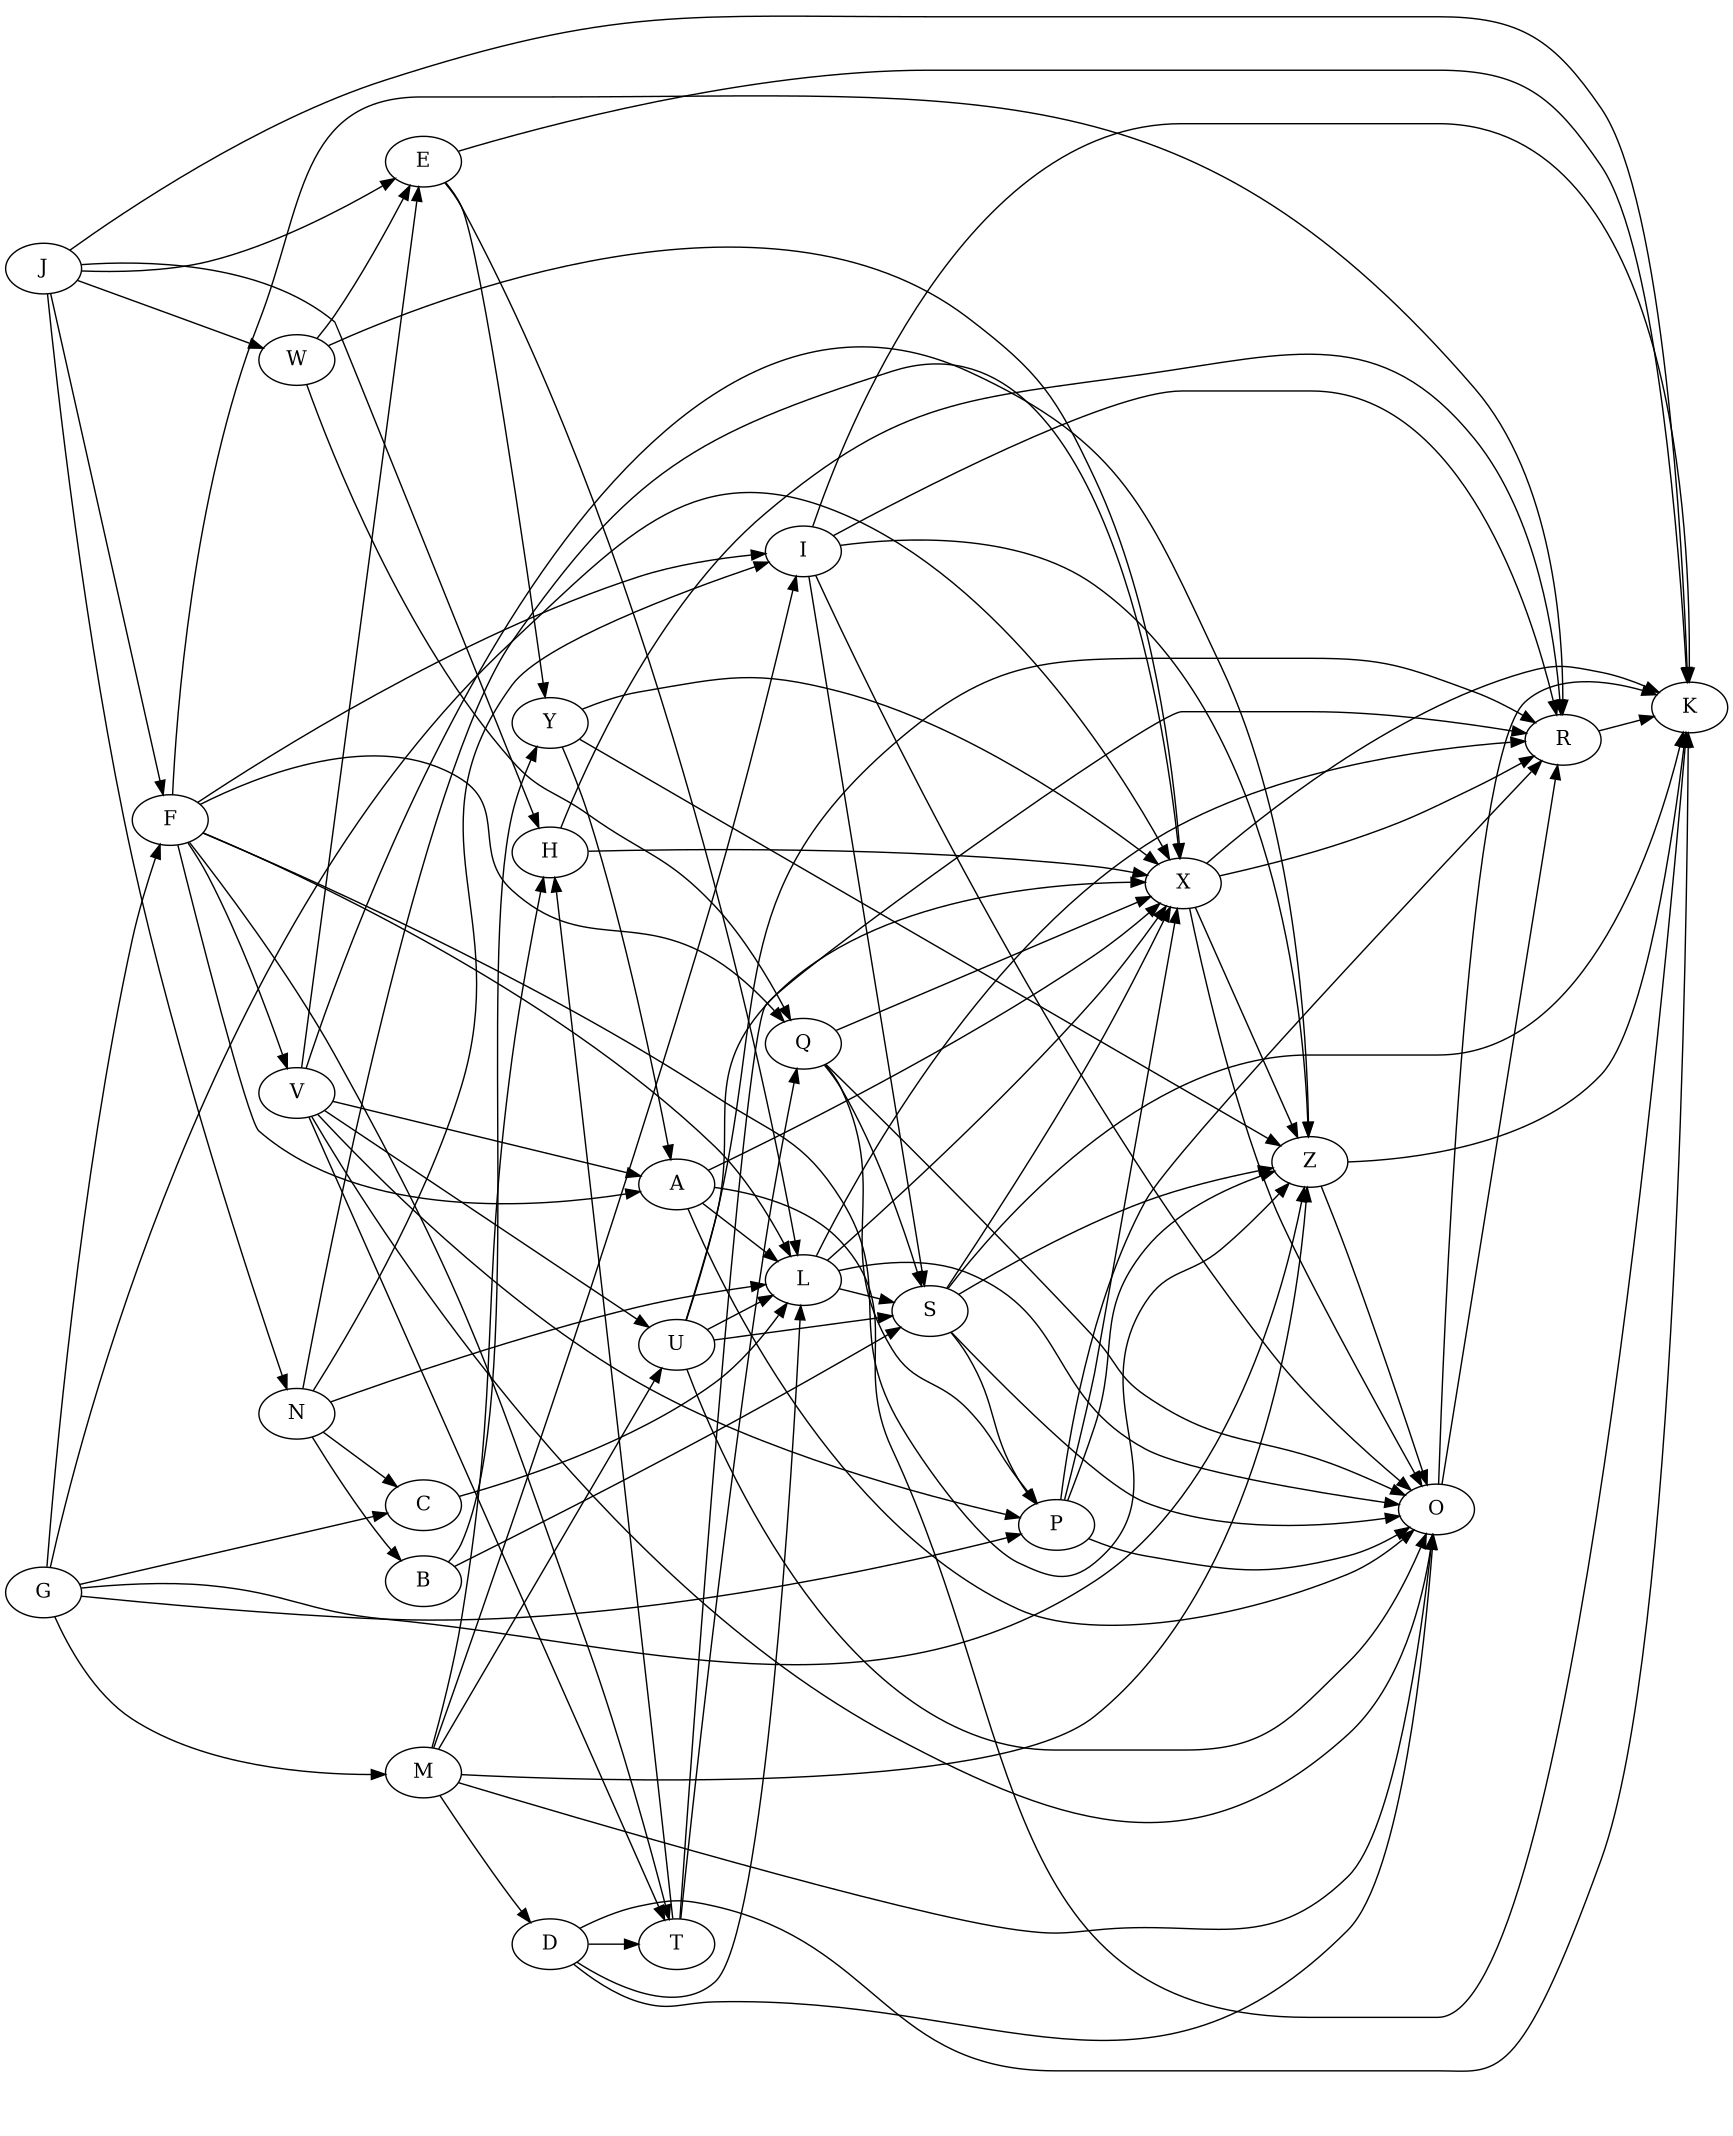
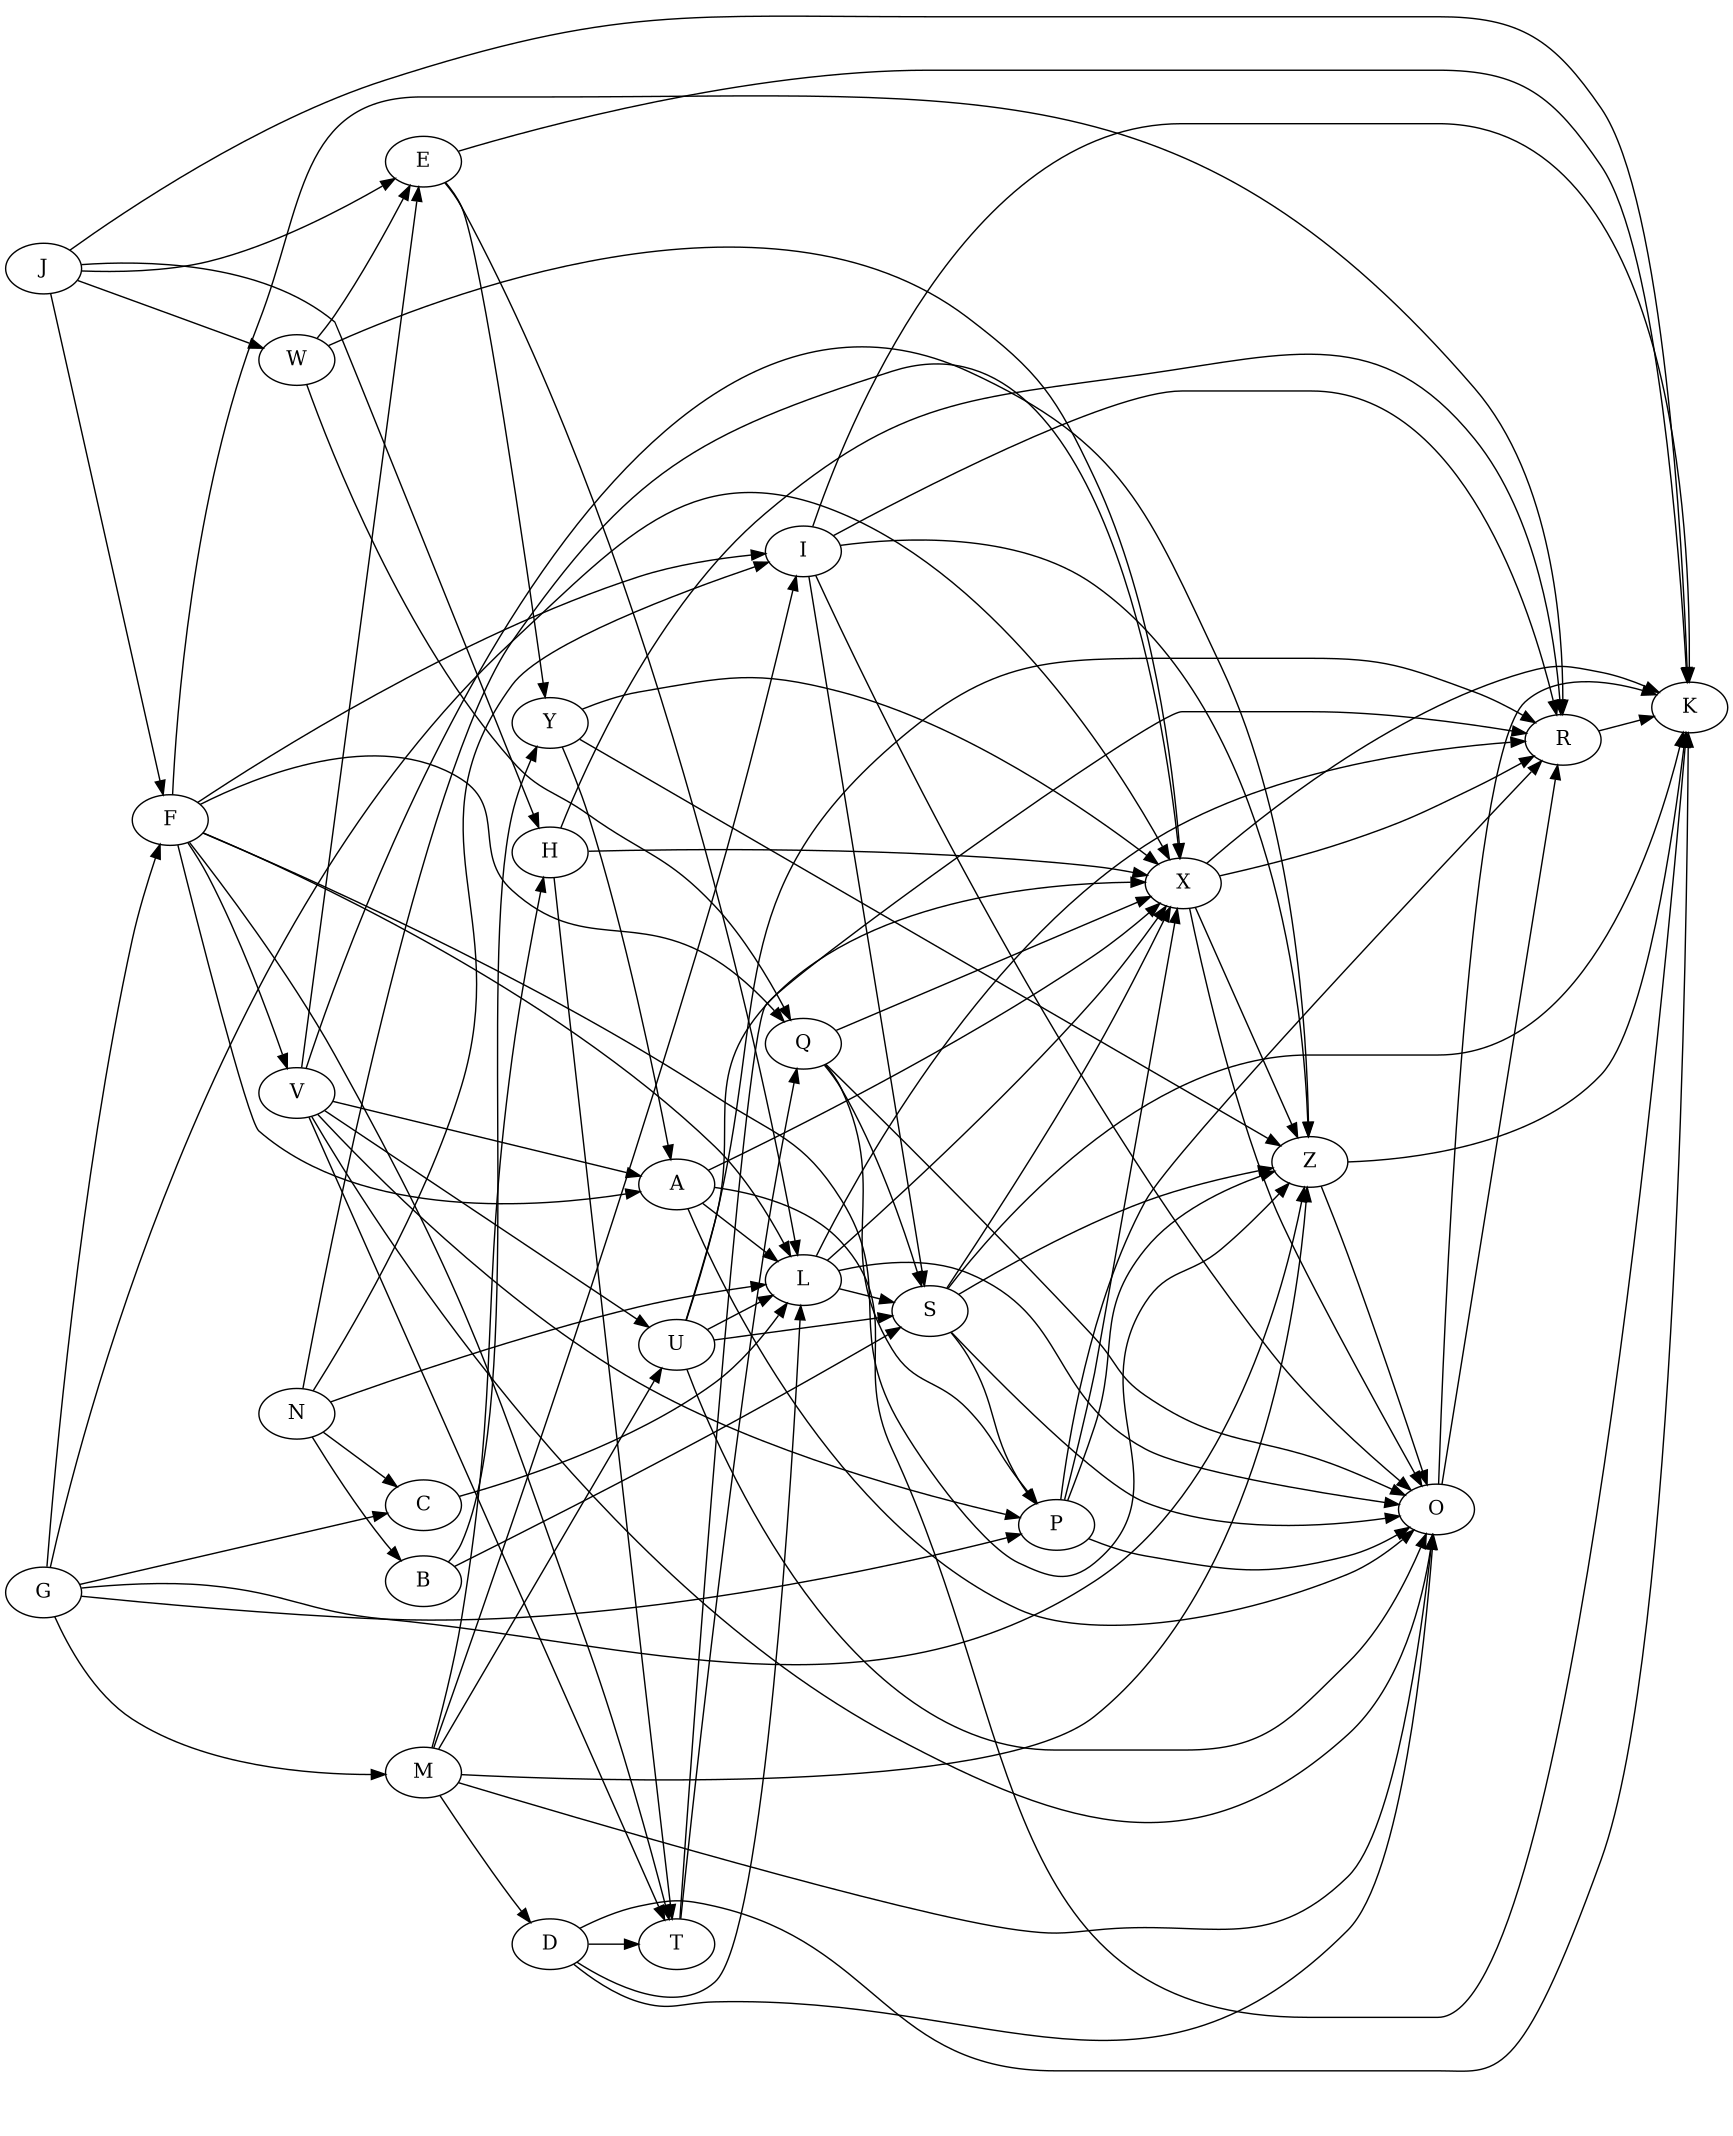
edge "J" -> "N": removed
edge "T" -> "H": reversed
